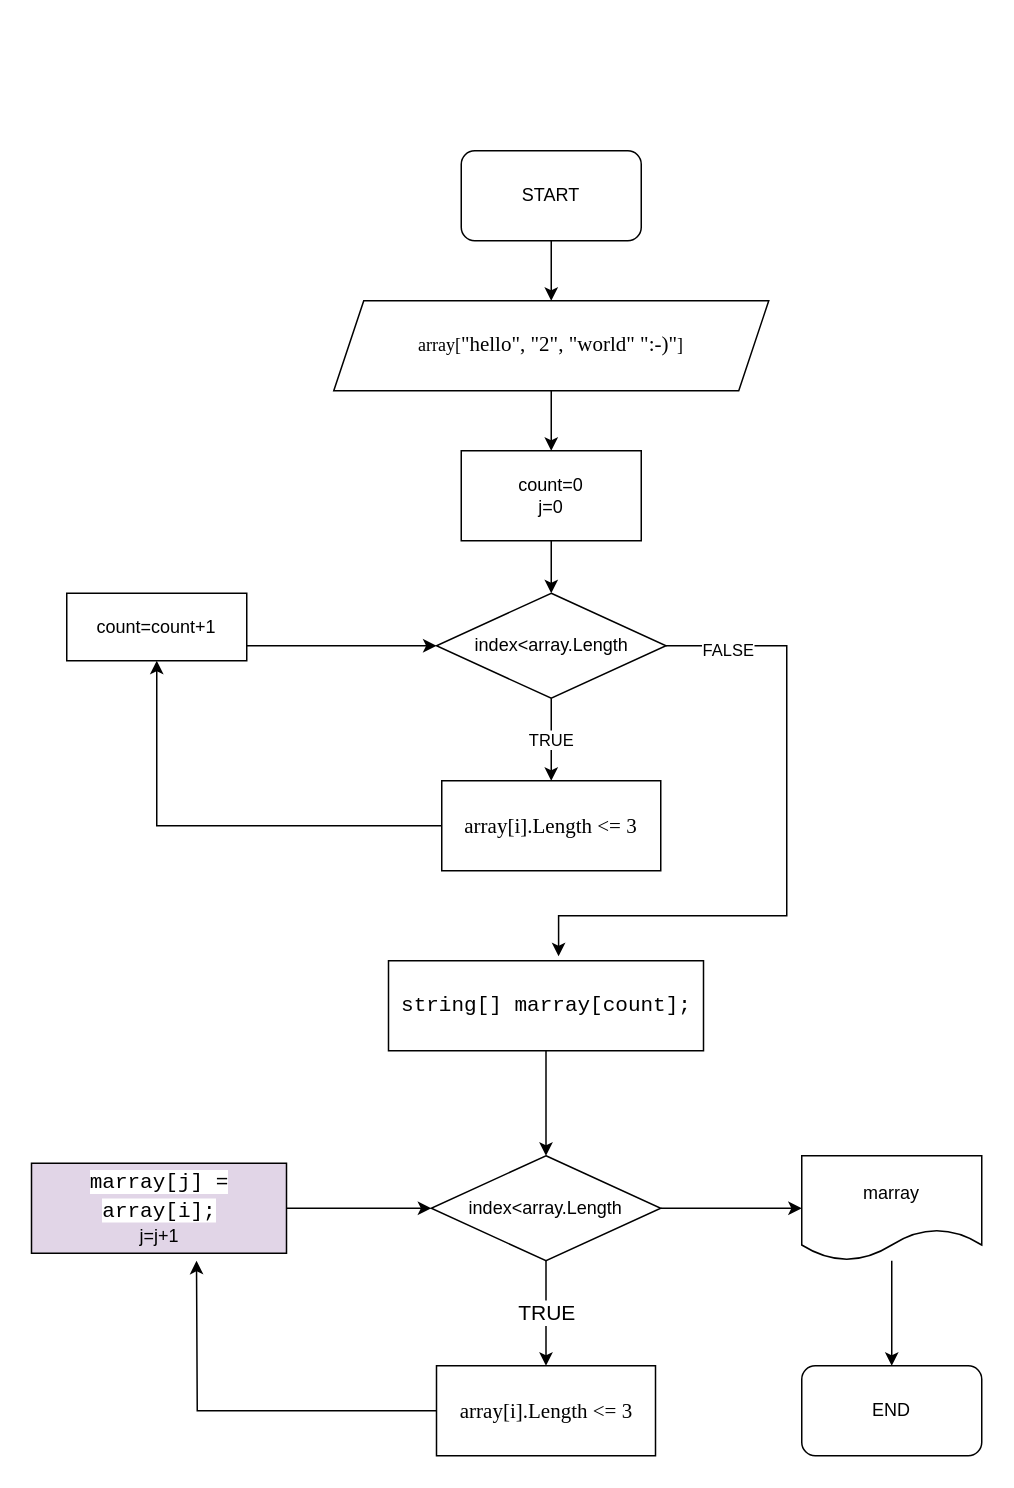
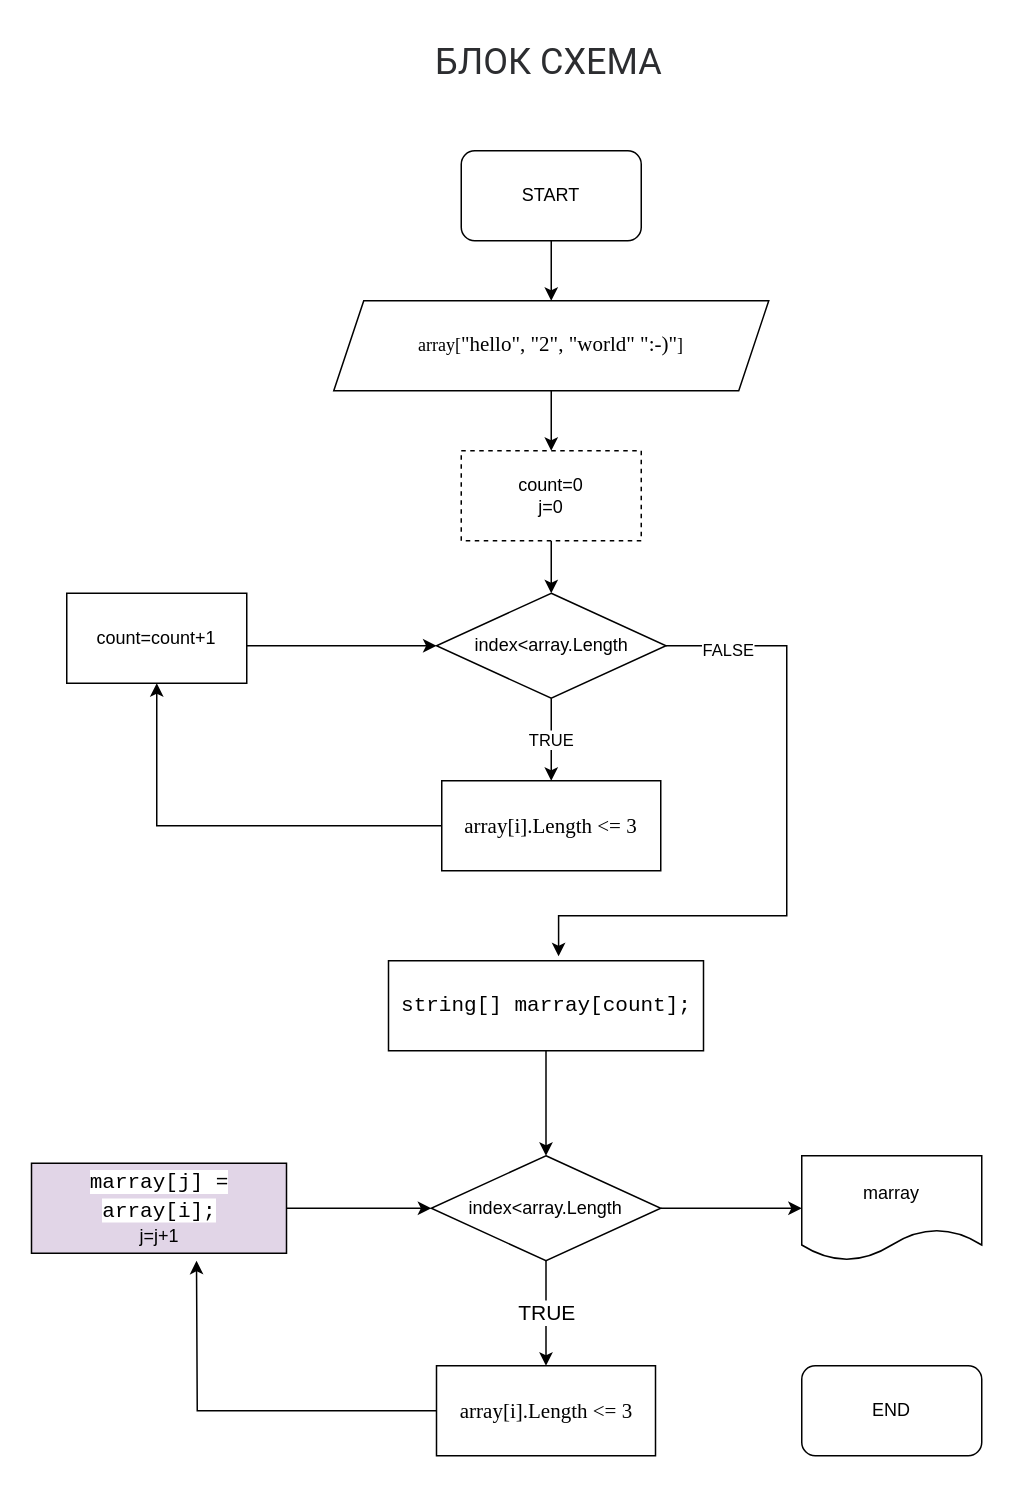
node "БЛОК СХЕМА": added
node "count=0 j=0": style solid -> dashed
node "count=count+1": size 180x68 -> 180x90
edge "marray" -> "END": removed
